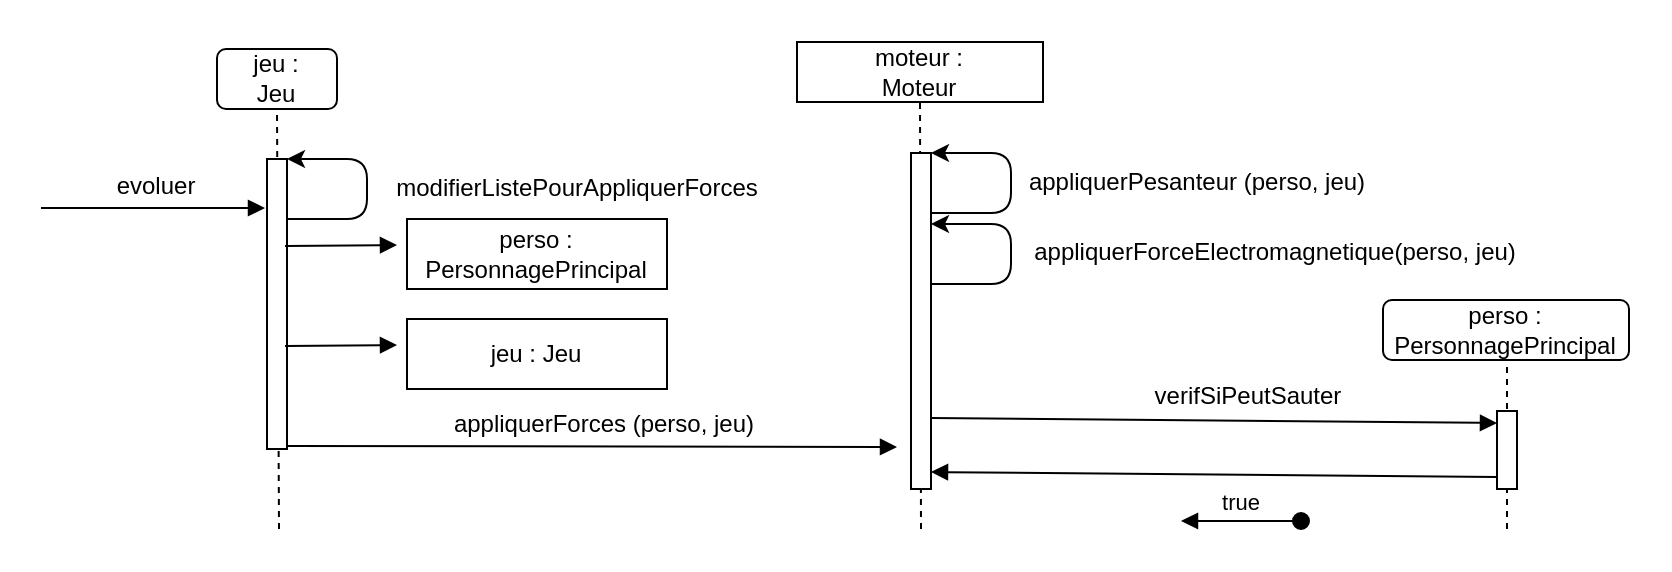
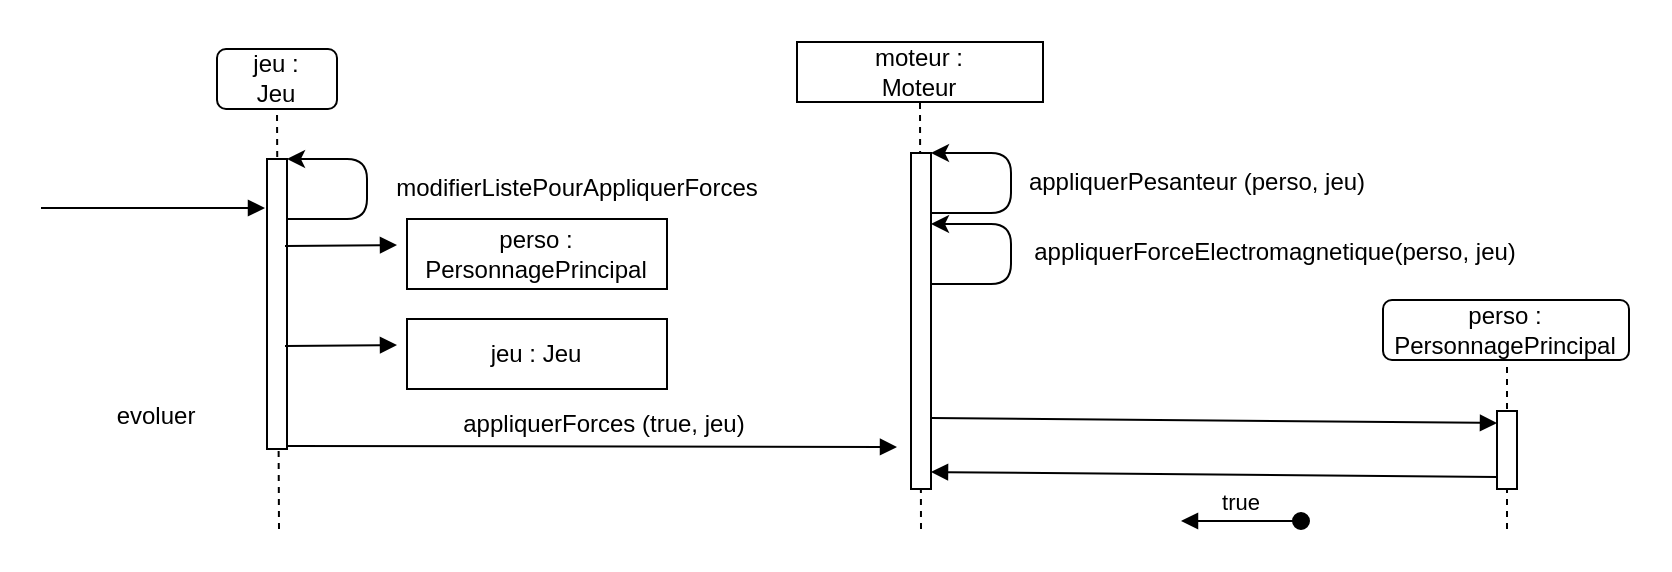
node "evoluer": moved (157, 187) -> (157, 417)
node "verifSiPeutSauter": removed
node "appliquerForces (perso, jeu)": label "appliquerForces (perso, jeu)" -> "appliquerForces (true, jeu)"
